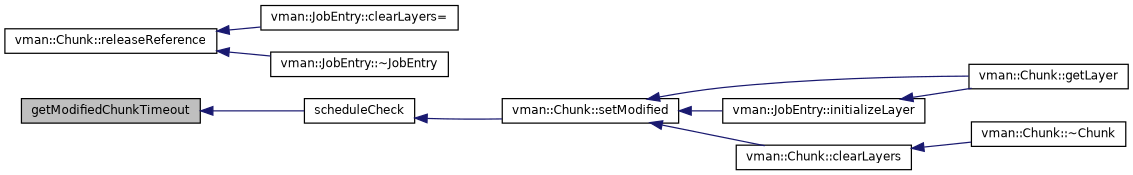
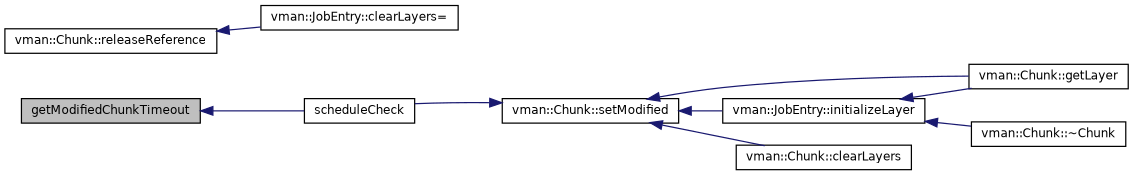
node "vman::JobEntry::~JobEntry": removed
edge "vman::Chunk::setModified" -> "scheduleCheck": reversed
edge "vman::Chunk::~Chunk" -> "vman::Chunk::clearLayers": now "vman::Chunk::~Chunk" -> "vman::JobEntry::initializeLayer"
